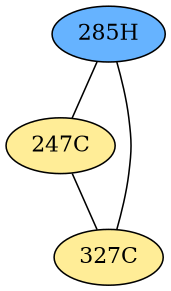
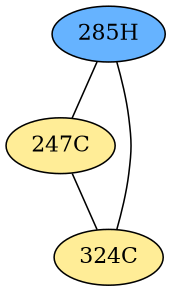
node "327C": label "327C" -> "324C"
